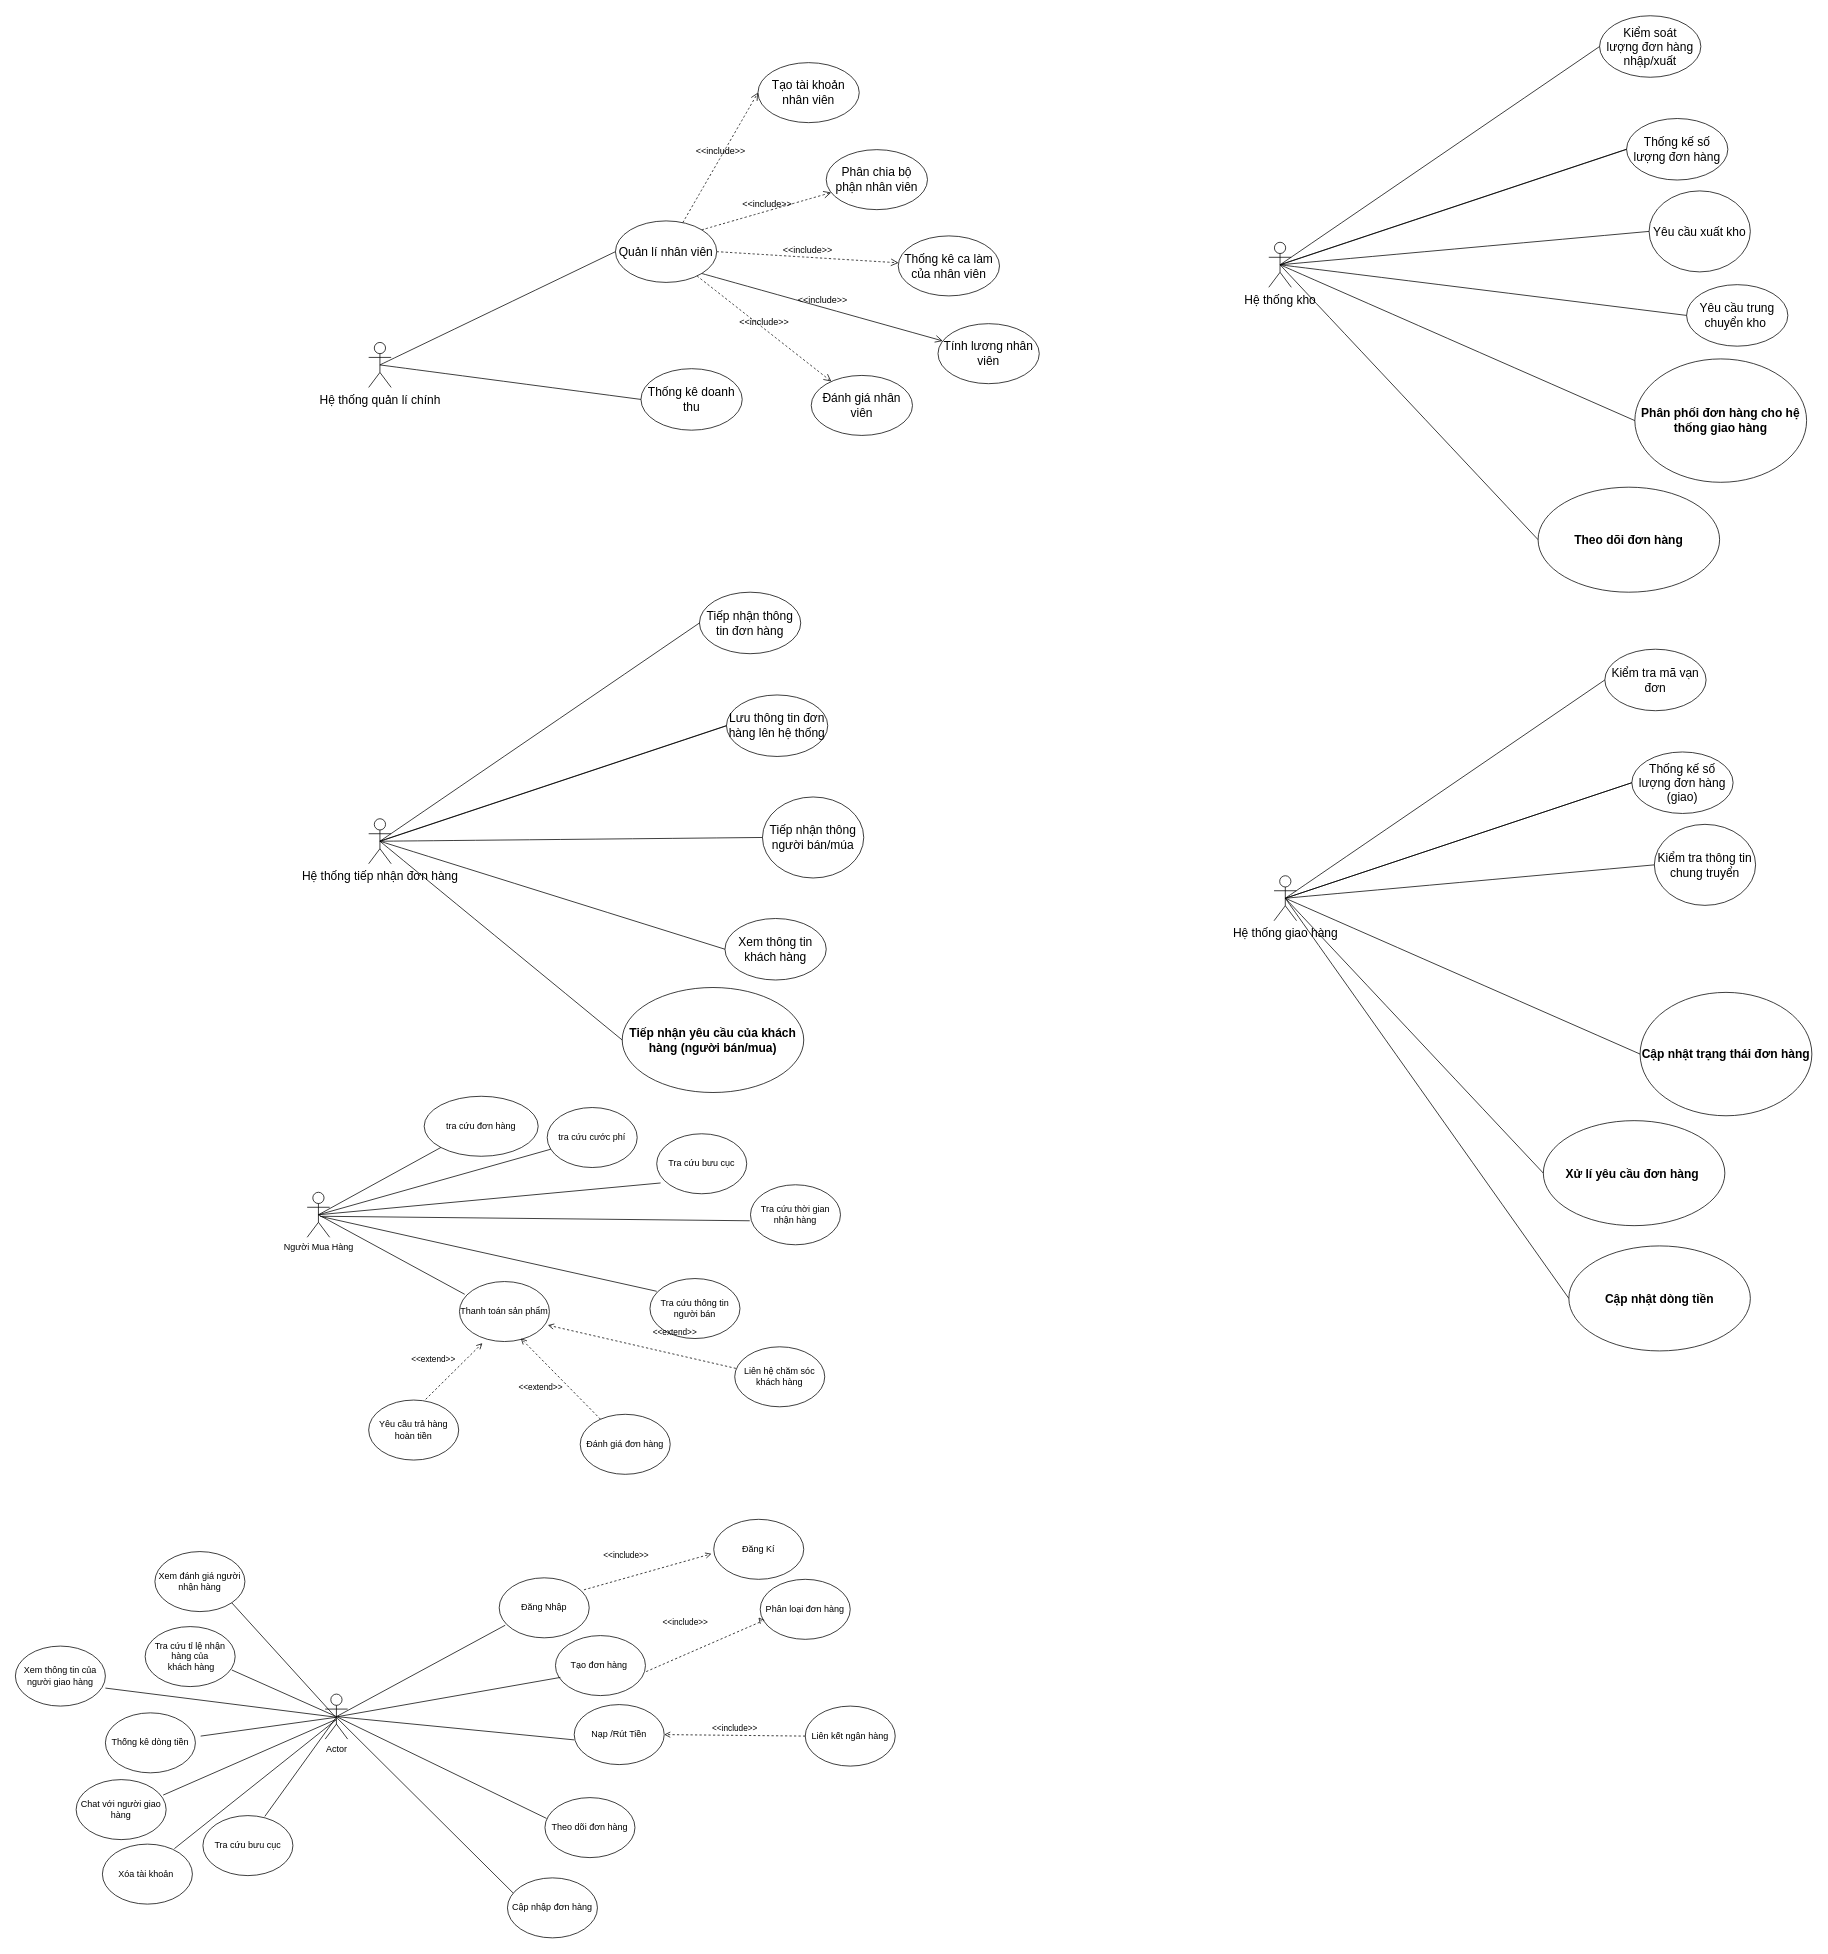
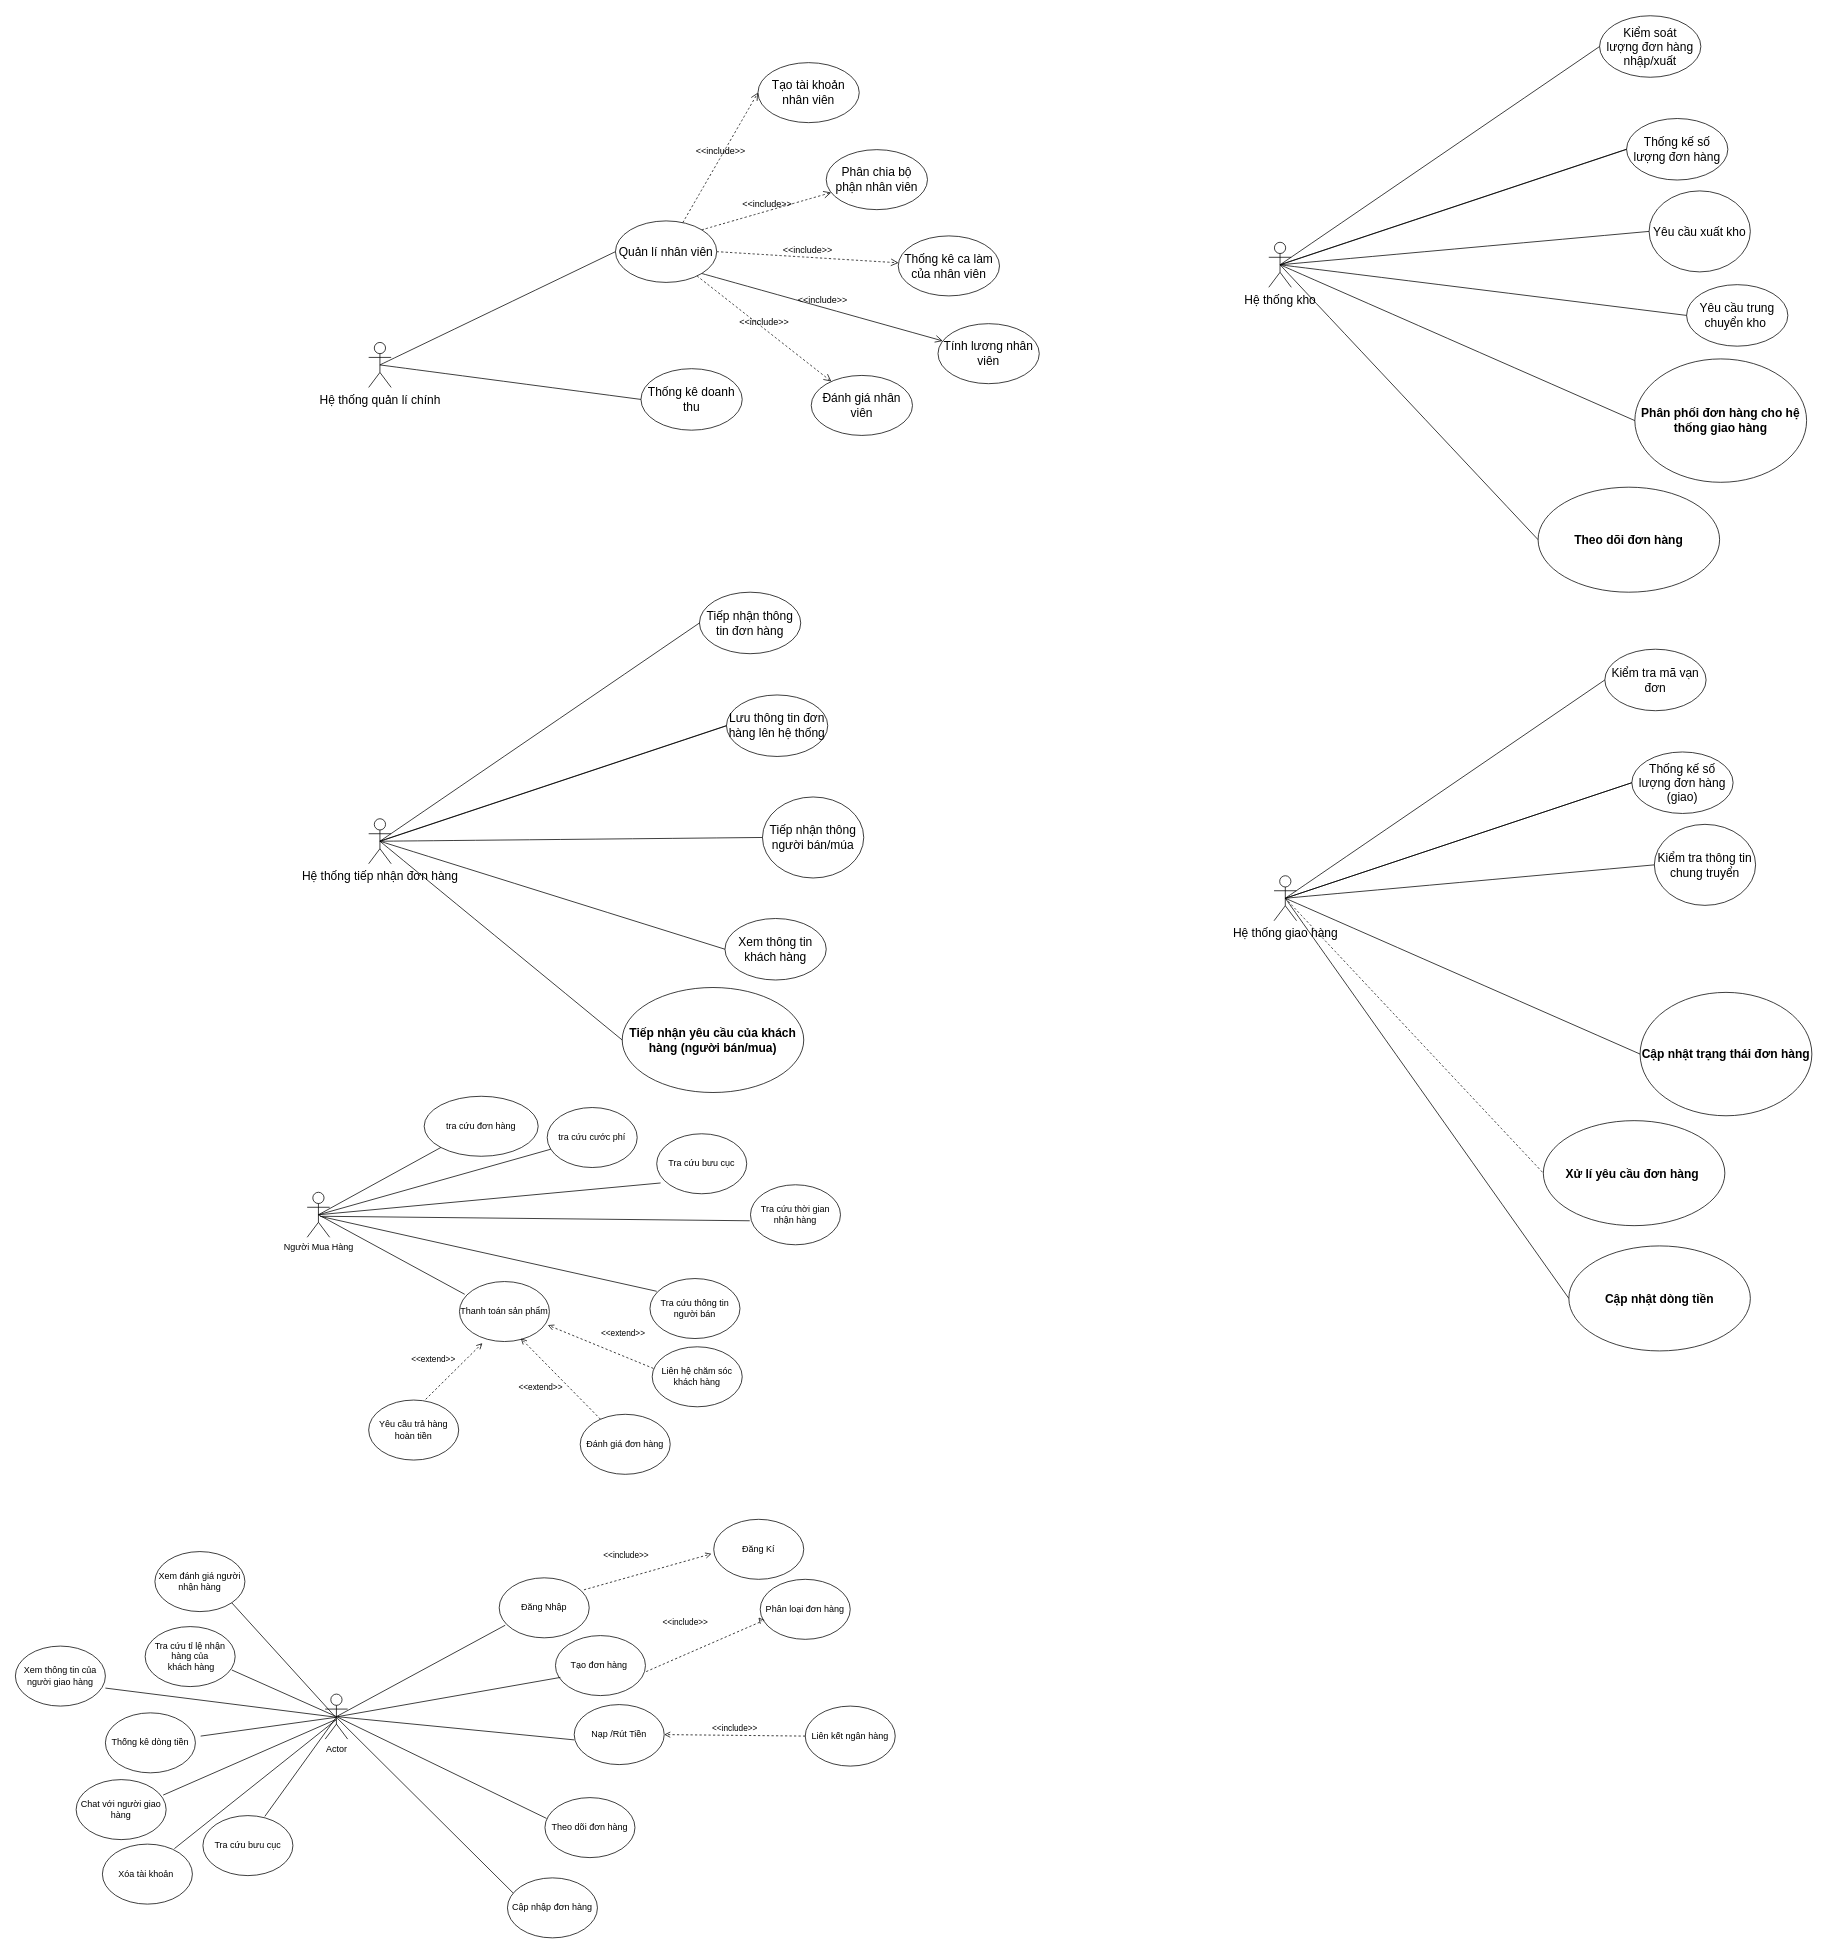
edge "Hệ thống giao hàng" -- "Xử lí yêu cầu đơn hàng": style solid -> dashed
node "Liên hệ chăm sóc khách hàng": moved (780, 1377) -> (697, 1377)
